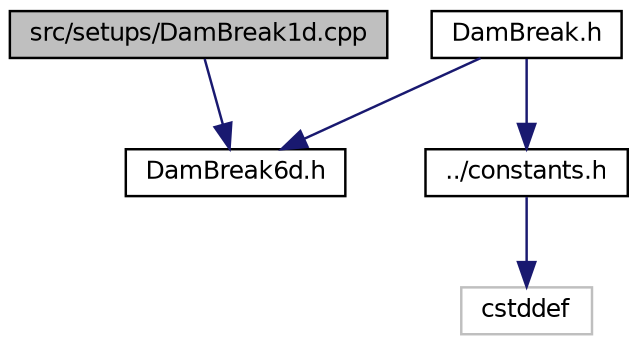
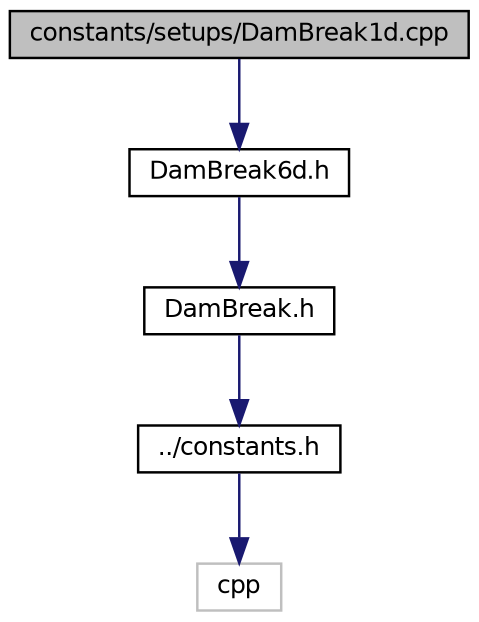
node "src/setups/DamBreak1d.cpp": label "src/setups/DamBreak1d.cpp" -> "constants/setups/DamBreak1d.cpp"
edge "DamBreak.h" -> "DamBreak6d.h": reversed
node "cstddef": label "cstddef" -> "cpp"
